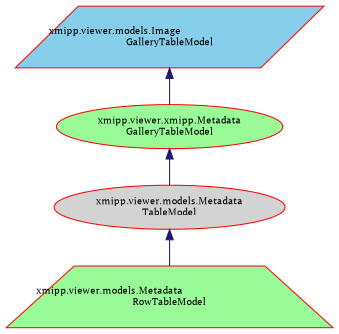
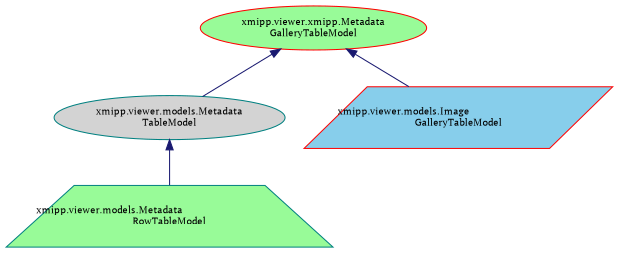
edge "xmipp.viewer.xmipp.Metadata GalleryTableModel" -> "xmipp.viewer.models.Image GalleryTableModel": reversed
node "xmipp.viewer.models.Metadata TableModel": color red -> teal
node "xmipp.viewer.models.Metadata RowTableModel": color red -> teal
